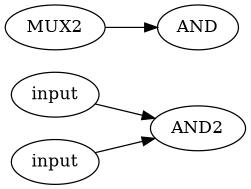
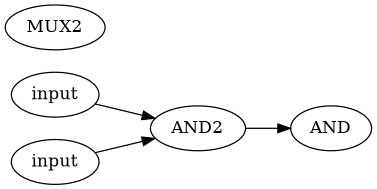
edge "MUX2" -> "AND": now "AND2" -> "AND"
